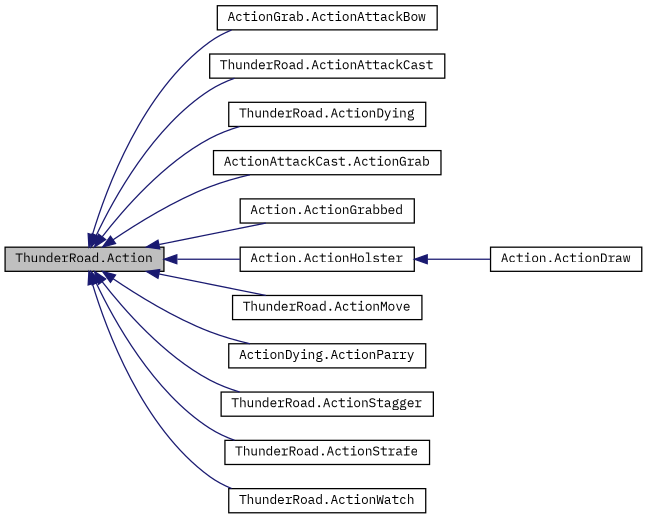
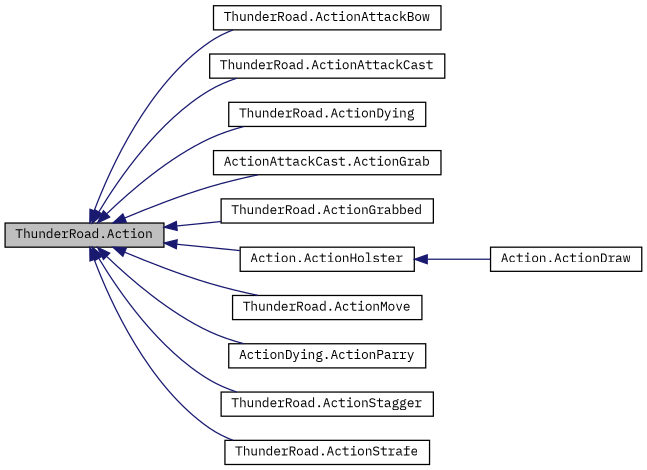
node "ActionGrab.ActionAttackBow": label "ActionGrab.ActionAttackBow" -> "ThunderRoad.ActionAttackBow"
node "Action.ActionGrabbed": label "Action.ActionGrabbed" -> "ThunderRoad.ActionGrabbed"
node "ThunderRoad.ActionWatch": removed
